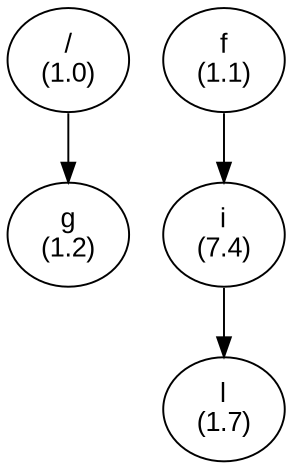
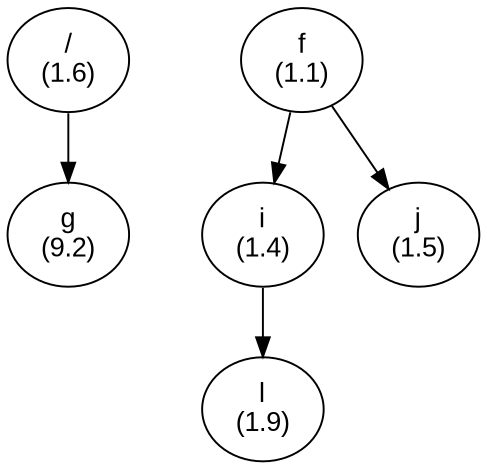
node "/ (1.0)": label "/ (1.0)" -> "/ (1.6)"
node "g (1.2)": label "g (1.2)" -> "g (9.2)"
node "i (7.4)": label "i (7.4)" -> "i (1.4)"
node "j (1.5)": added
node "l (1.7)": label "l (1.7)" -> "l (1.9)"
